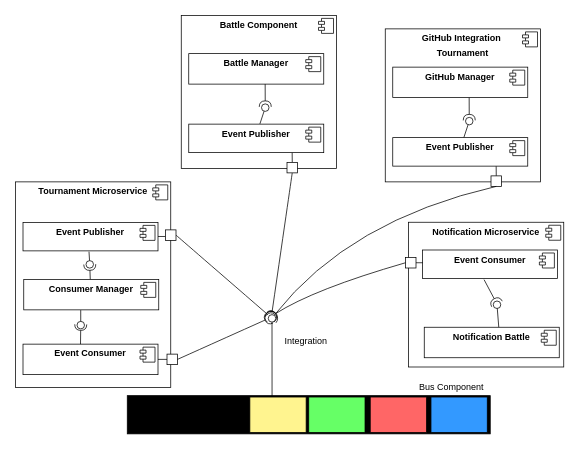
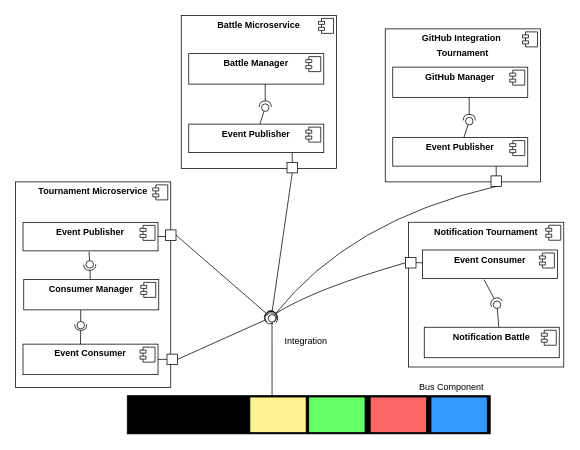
node "Battle Component": label "Battle Component" -> "Battle Microservice"
node "Notification Microservice": label "Notification Microservice" -> "Notification Tournament"
